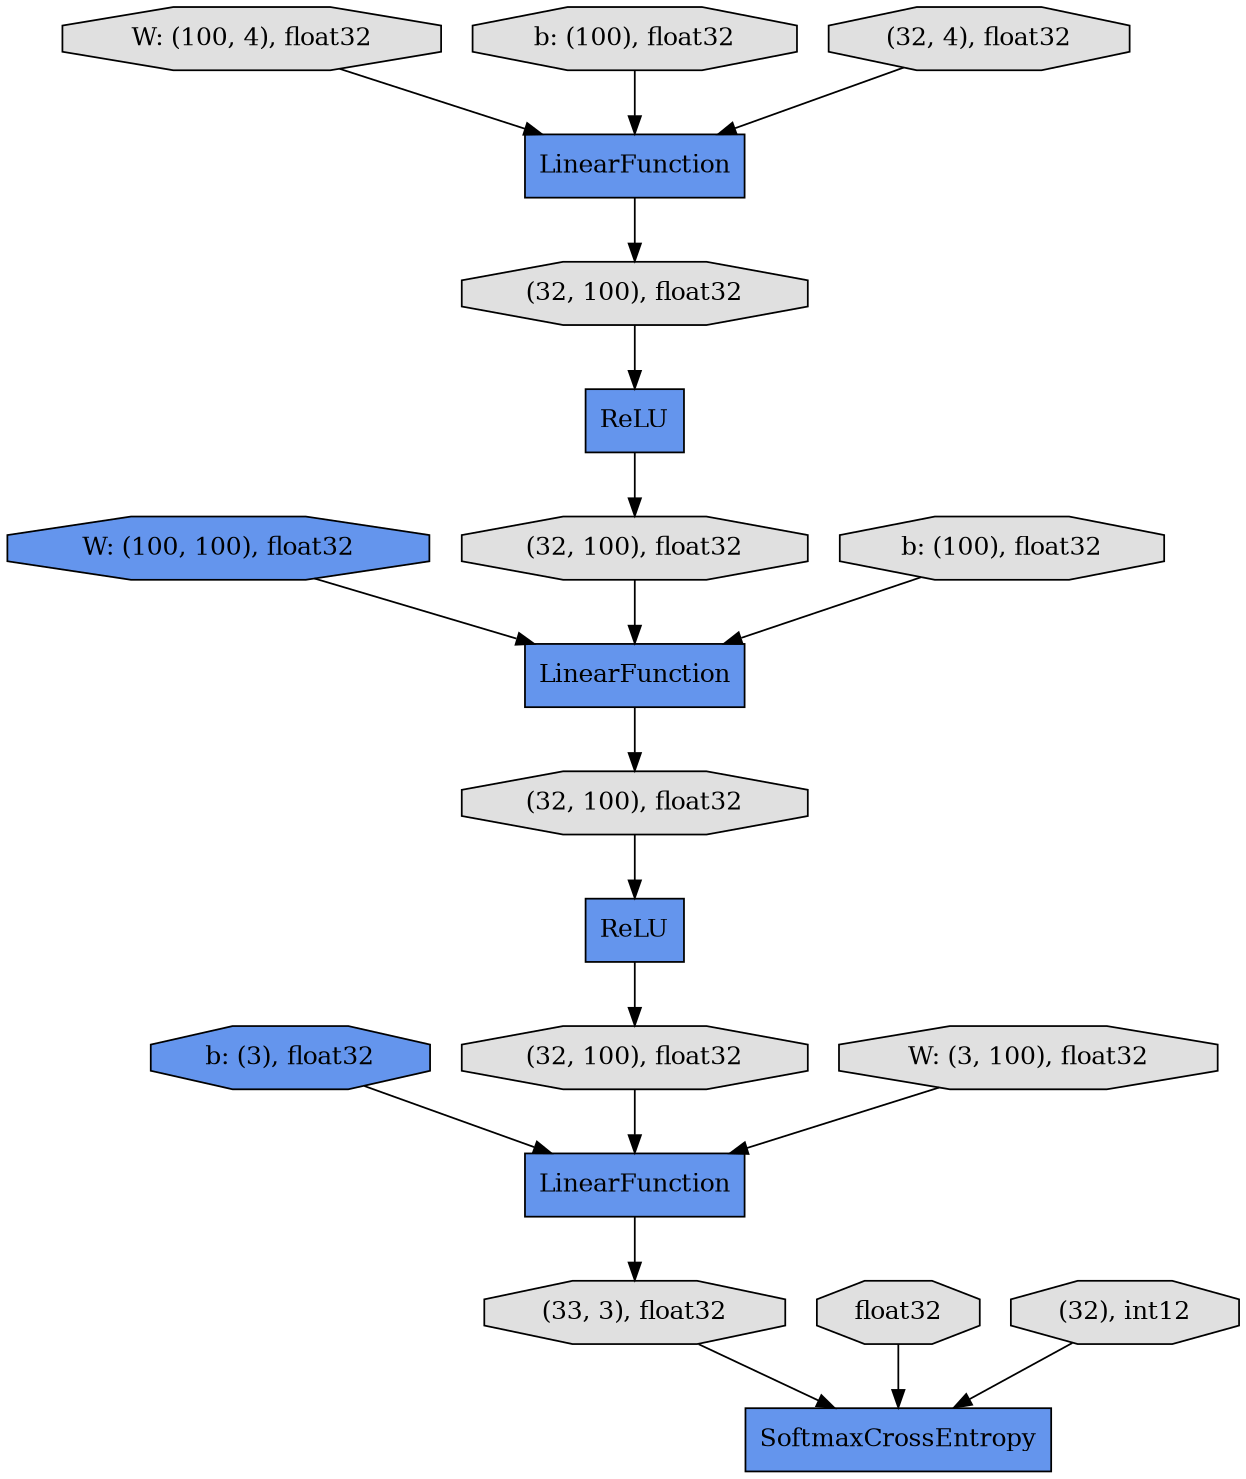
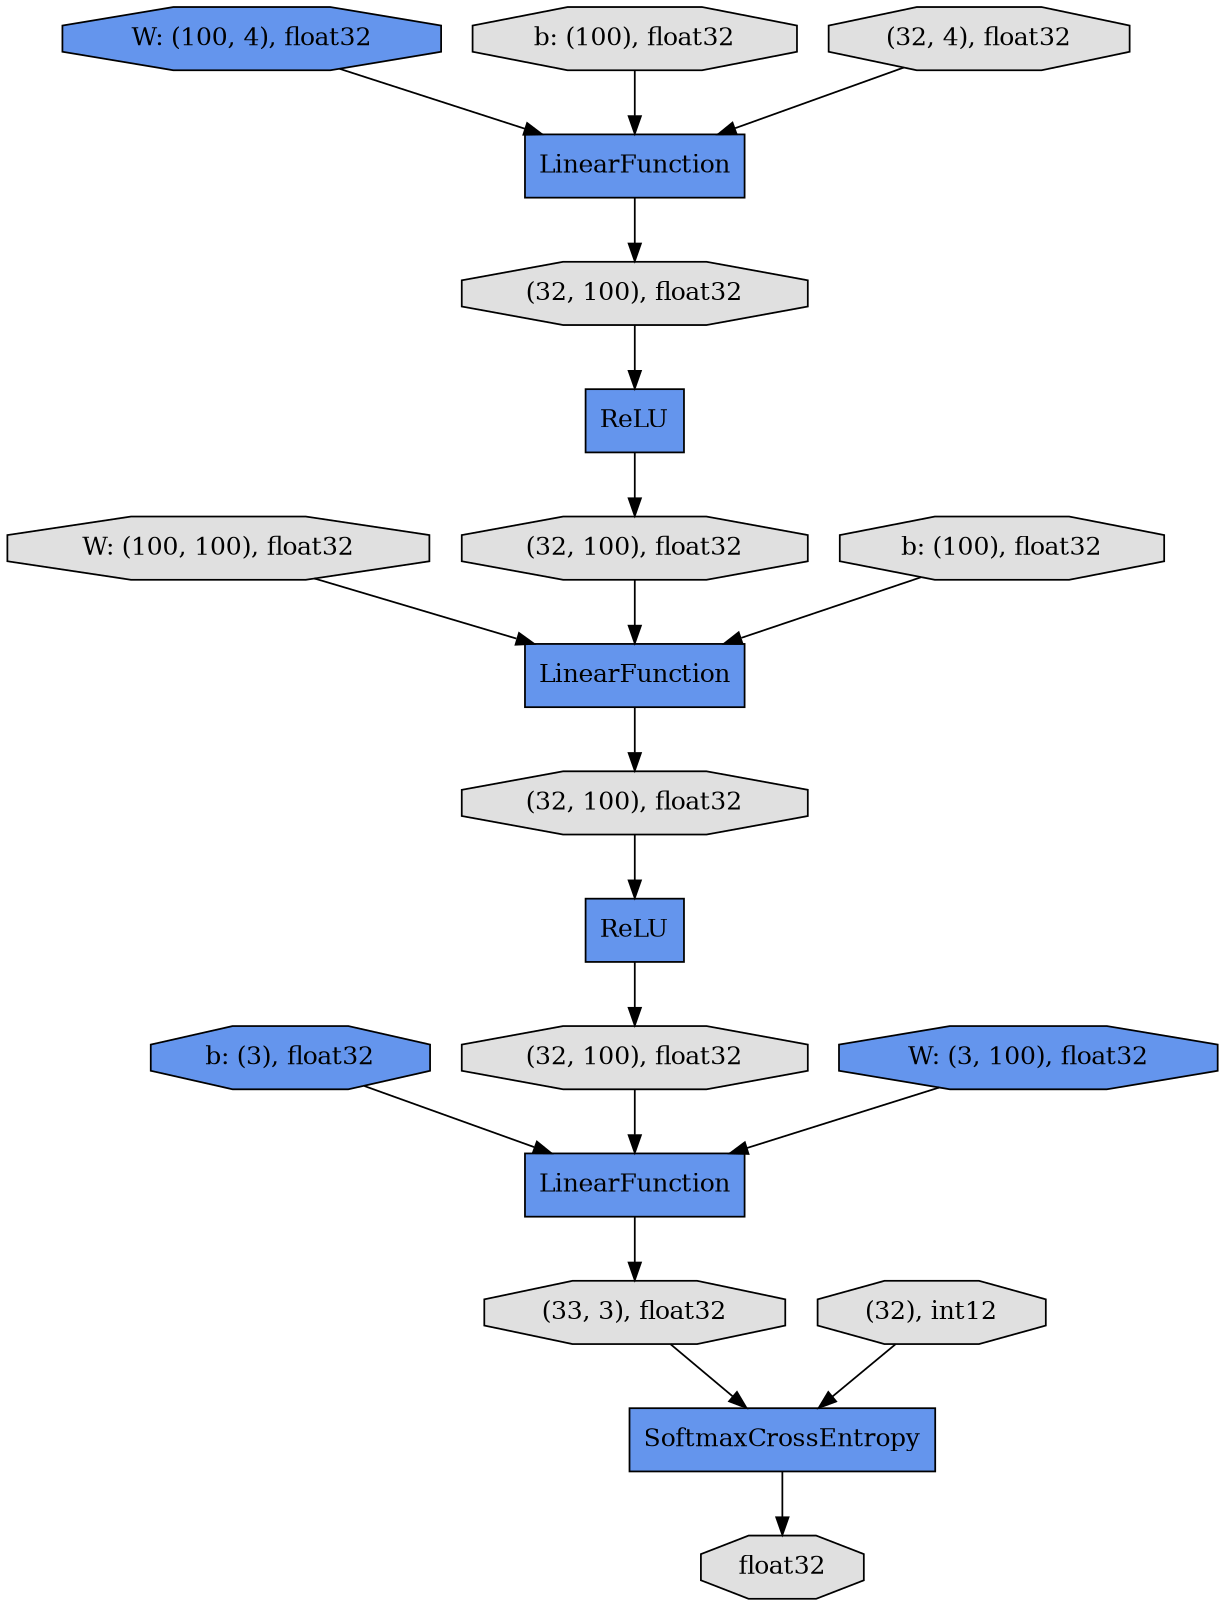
node "W: (100, 4), float32": fillcolor #e0e0e0 -> #6495ed
node "W: (100, 100), float32": fillcolor #6495ed -> #e0e0e0
node "W: (3, 100), float32": fillcolor #e0e0e0 -> #6495ed
edge "float32" -> "SoftmaxCrossEntropy": reversed
